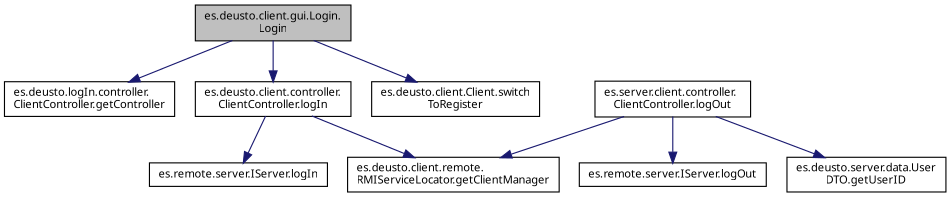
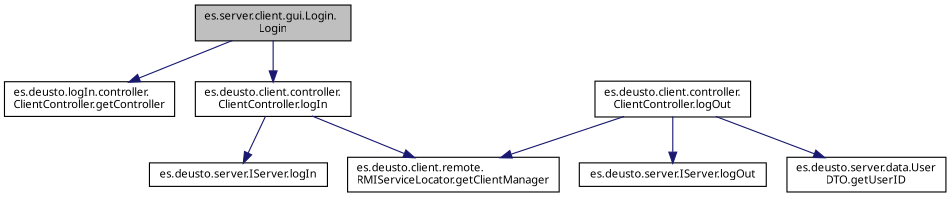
node "es.deusto.client.gui.Login. Login": label "es.deusto.client.gui.Login. Login" -> "es.server.client.gui.Login. Login"
node "es.deusto.client.Client.switch ToRegister": removed
node "es.server.client.controller. ClientController.logOut": label "es.server.client.controller. ClientController.logOut" -> "es.deusto.client.controller. ClientController.logOut"
node "es.remote.server.IServer.logIn": label "es.remote.server.IServer.logIn" -> "es.deusto.server.IServer.logIn"
node "es.remote.server.IServer.logOut": label "es.remote.server.IServer.logOut" -> "es.deusto.server.IServer.logOut"
